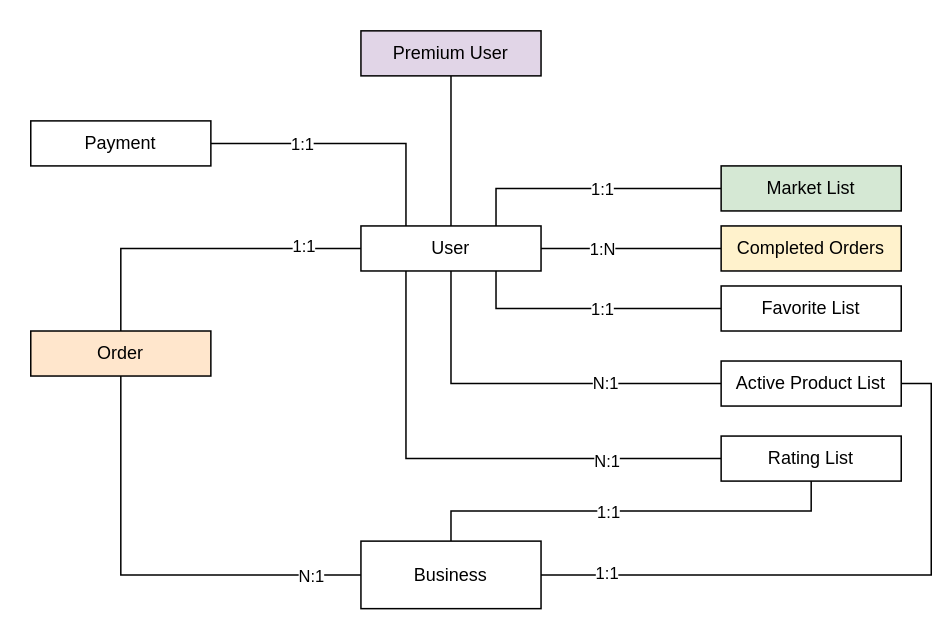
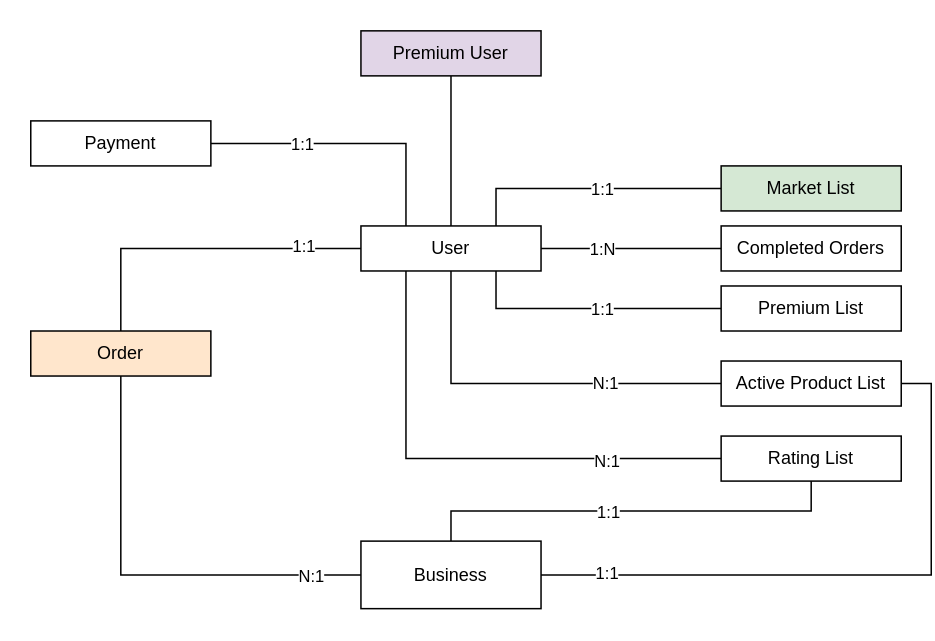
node "Completed Orders": fillcolor #fff2cc -> #ffffff
node "Favorite List": label "Favorite List" -> "Premium List"
